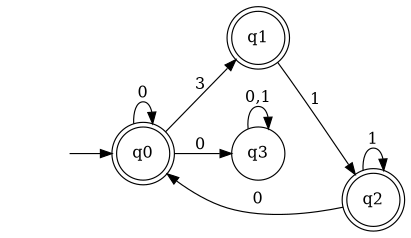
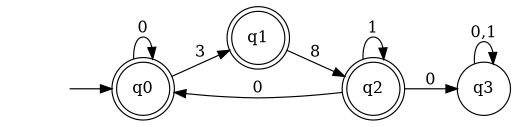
edge "q1" -> "q2": label "1" -> "8"
edge "q0" -> "q3": now "q2" -> "q3"
